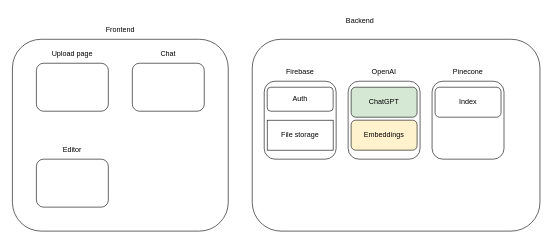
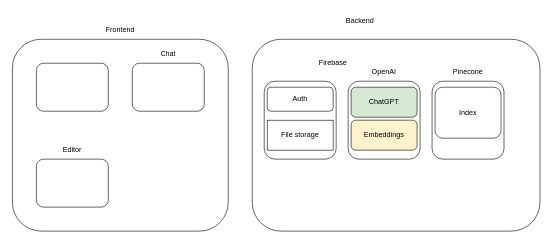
node "Upload page": removed
node "Firebase": moved (300, 72) -> (333, 63)
node "Index": size 66x30 -> 66x51
